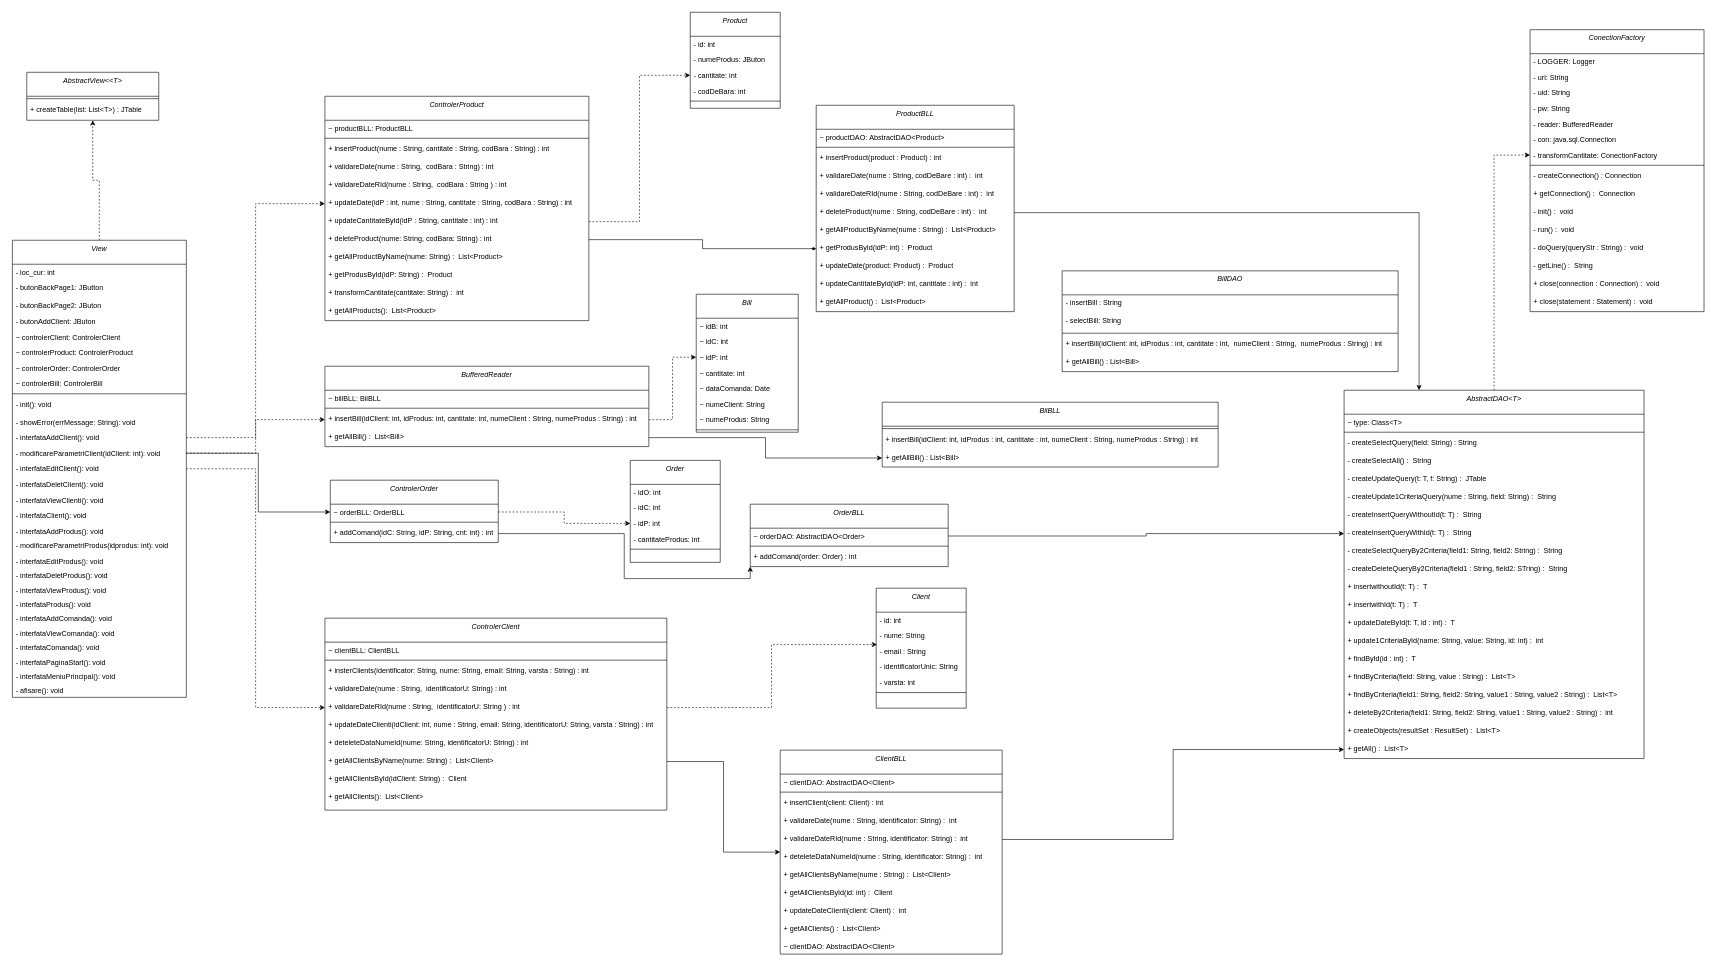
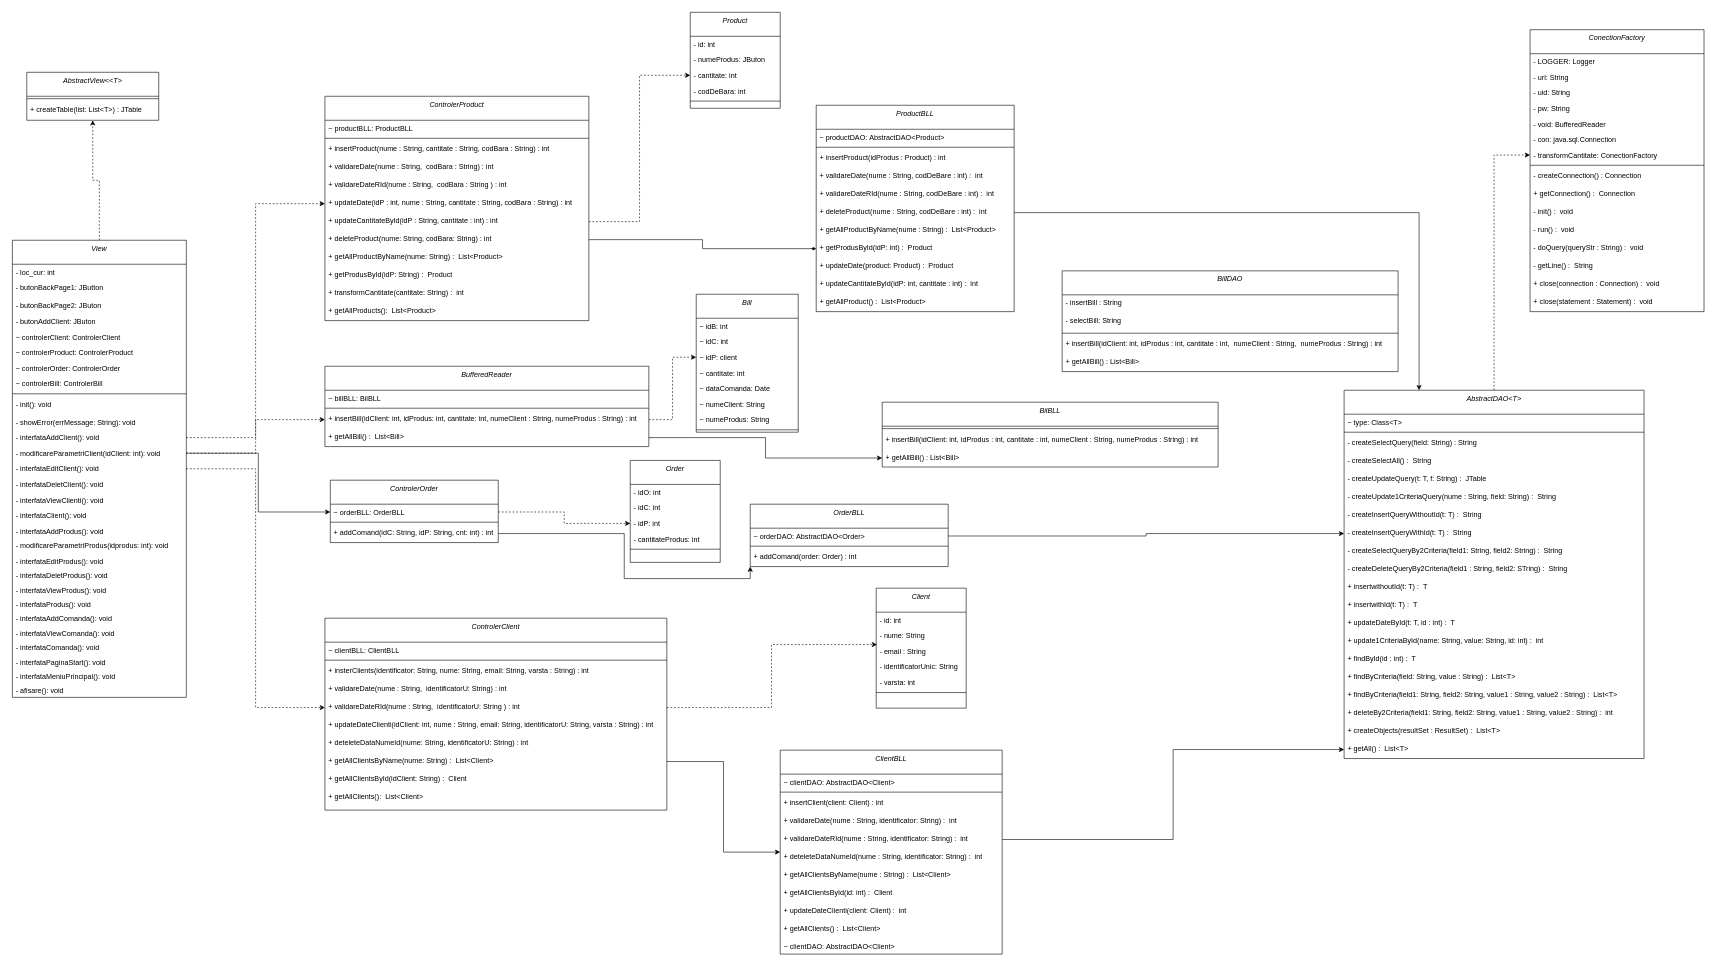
node "- reader: BufferedReader": label "- reader: BufferedReader" -> "- void: BufferedReader"
node "+ insertProduct(product : Product) : int": label "+ insertProduct(product : Product) : int" -> "+ insertProduct(idProdus : Product) : int"
node "~ idP: int": label "~ idP: int" -> "~ idP: client"
